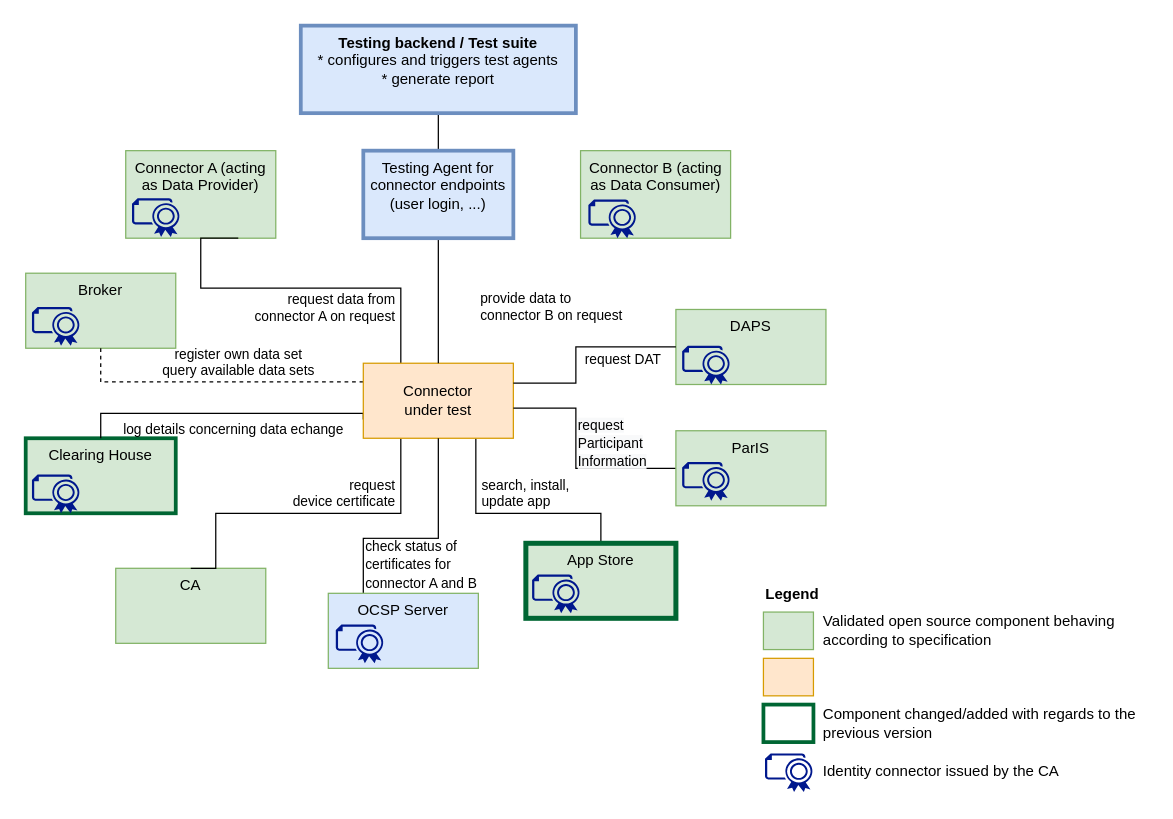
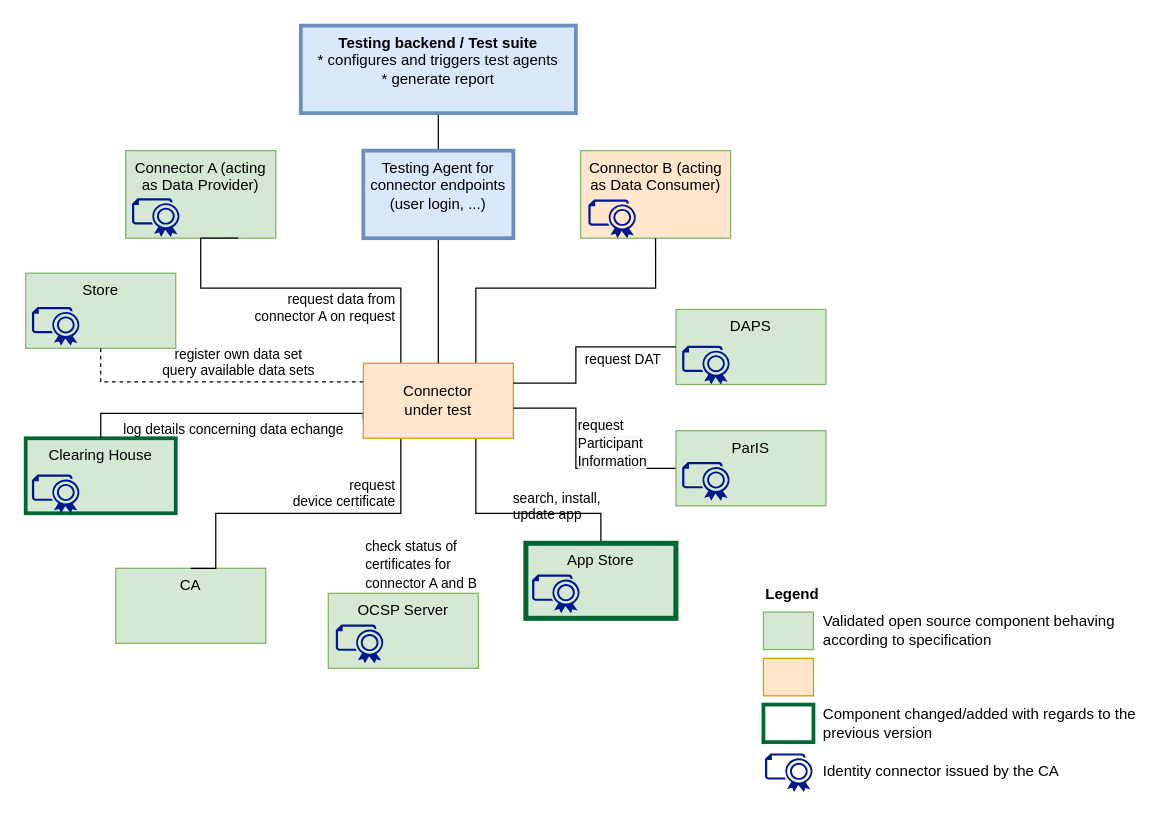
node "Connector B (acting as Data Consumer)": fillcolor #d5e8d4 -> #ffe6cc
edge "Connector B (acting as Data Consumer)" -- "Connector under test": added
node "Broker": label "Broker" -> "Store"
node "provide data toconnector B on request": removed
node "search, install, update app": moved (549, 494) -> (580, 507)
edge "Connector under test" -- "OCSP Server": removed
node "OCSP Server": fillcolor #dae8fc -> #d5e8d4
